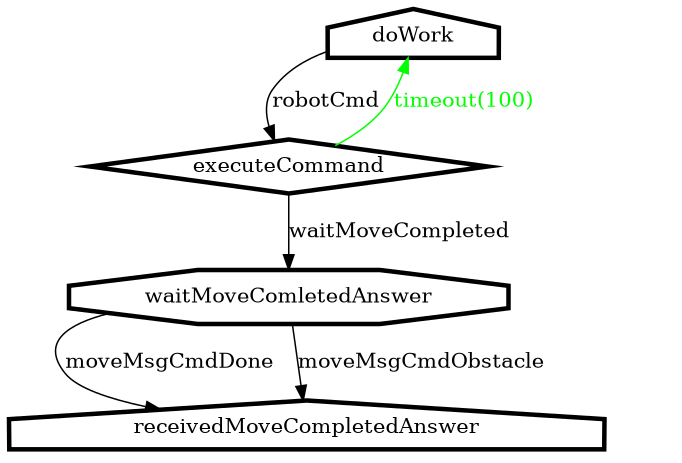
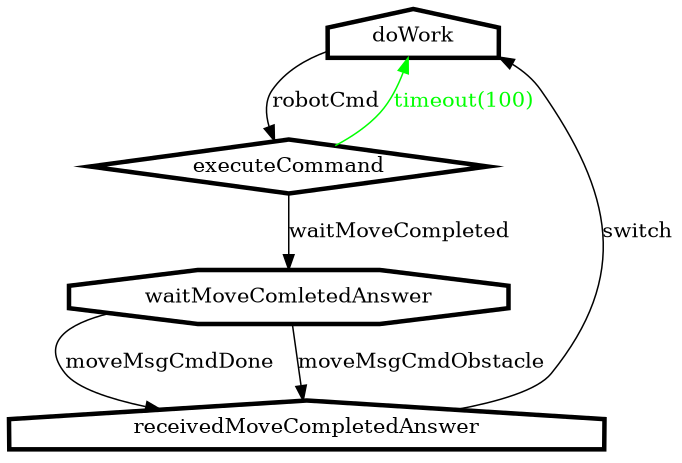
edge "receivedMoveCompletedAnswer" -> "doWork": added, label "switch"
